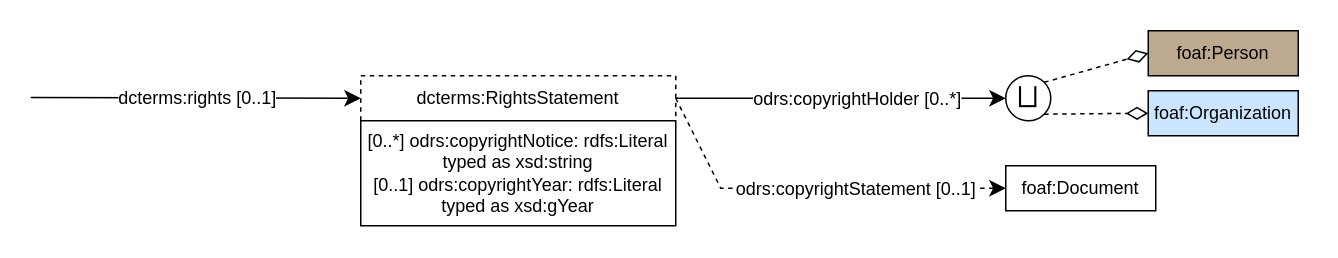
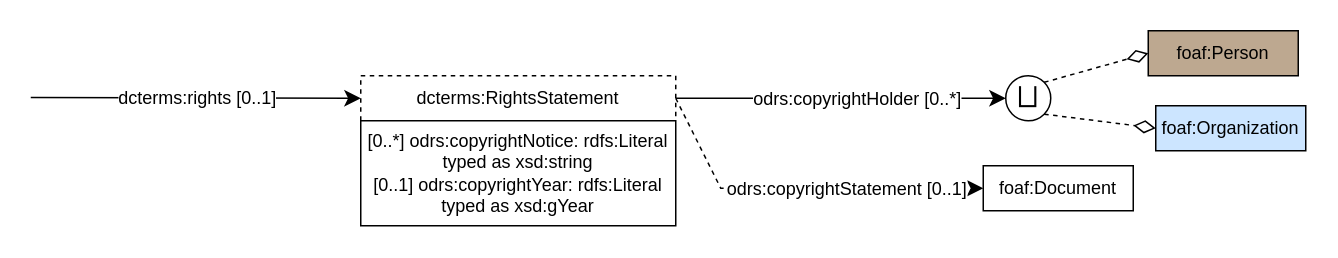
node "foaf:Organization": moved (1223, 113) -> (1231, 128)
node "foaf:Document": moved (1081, 188) -> (1058, 188)
